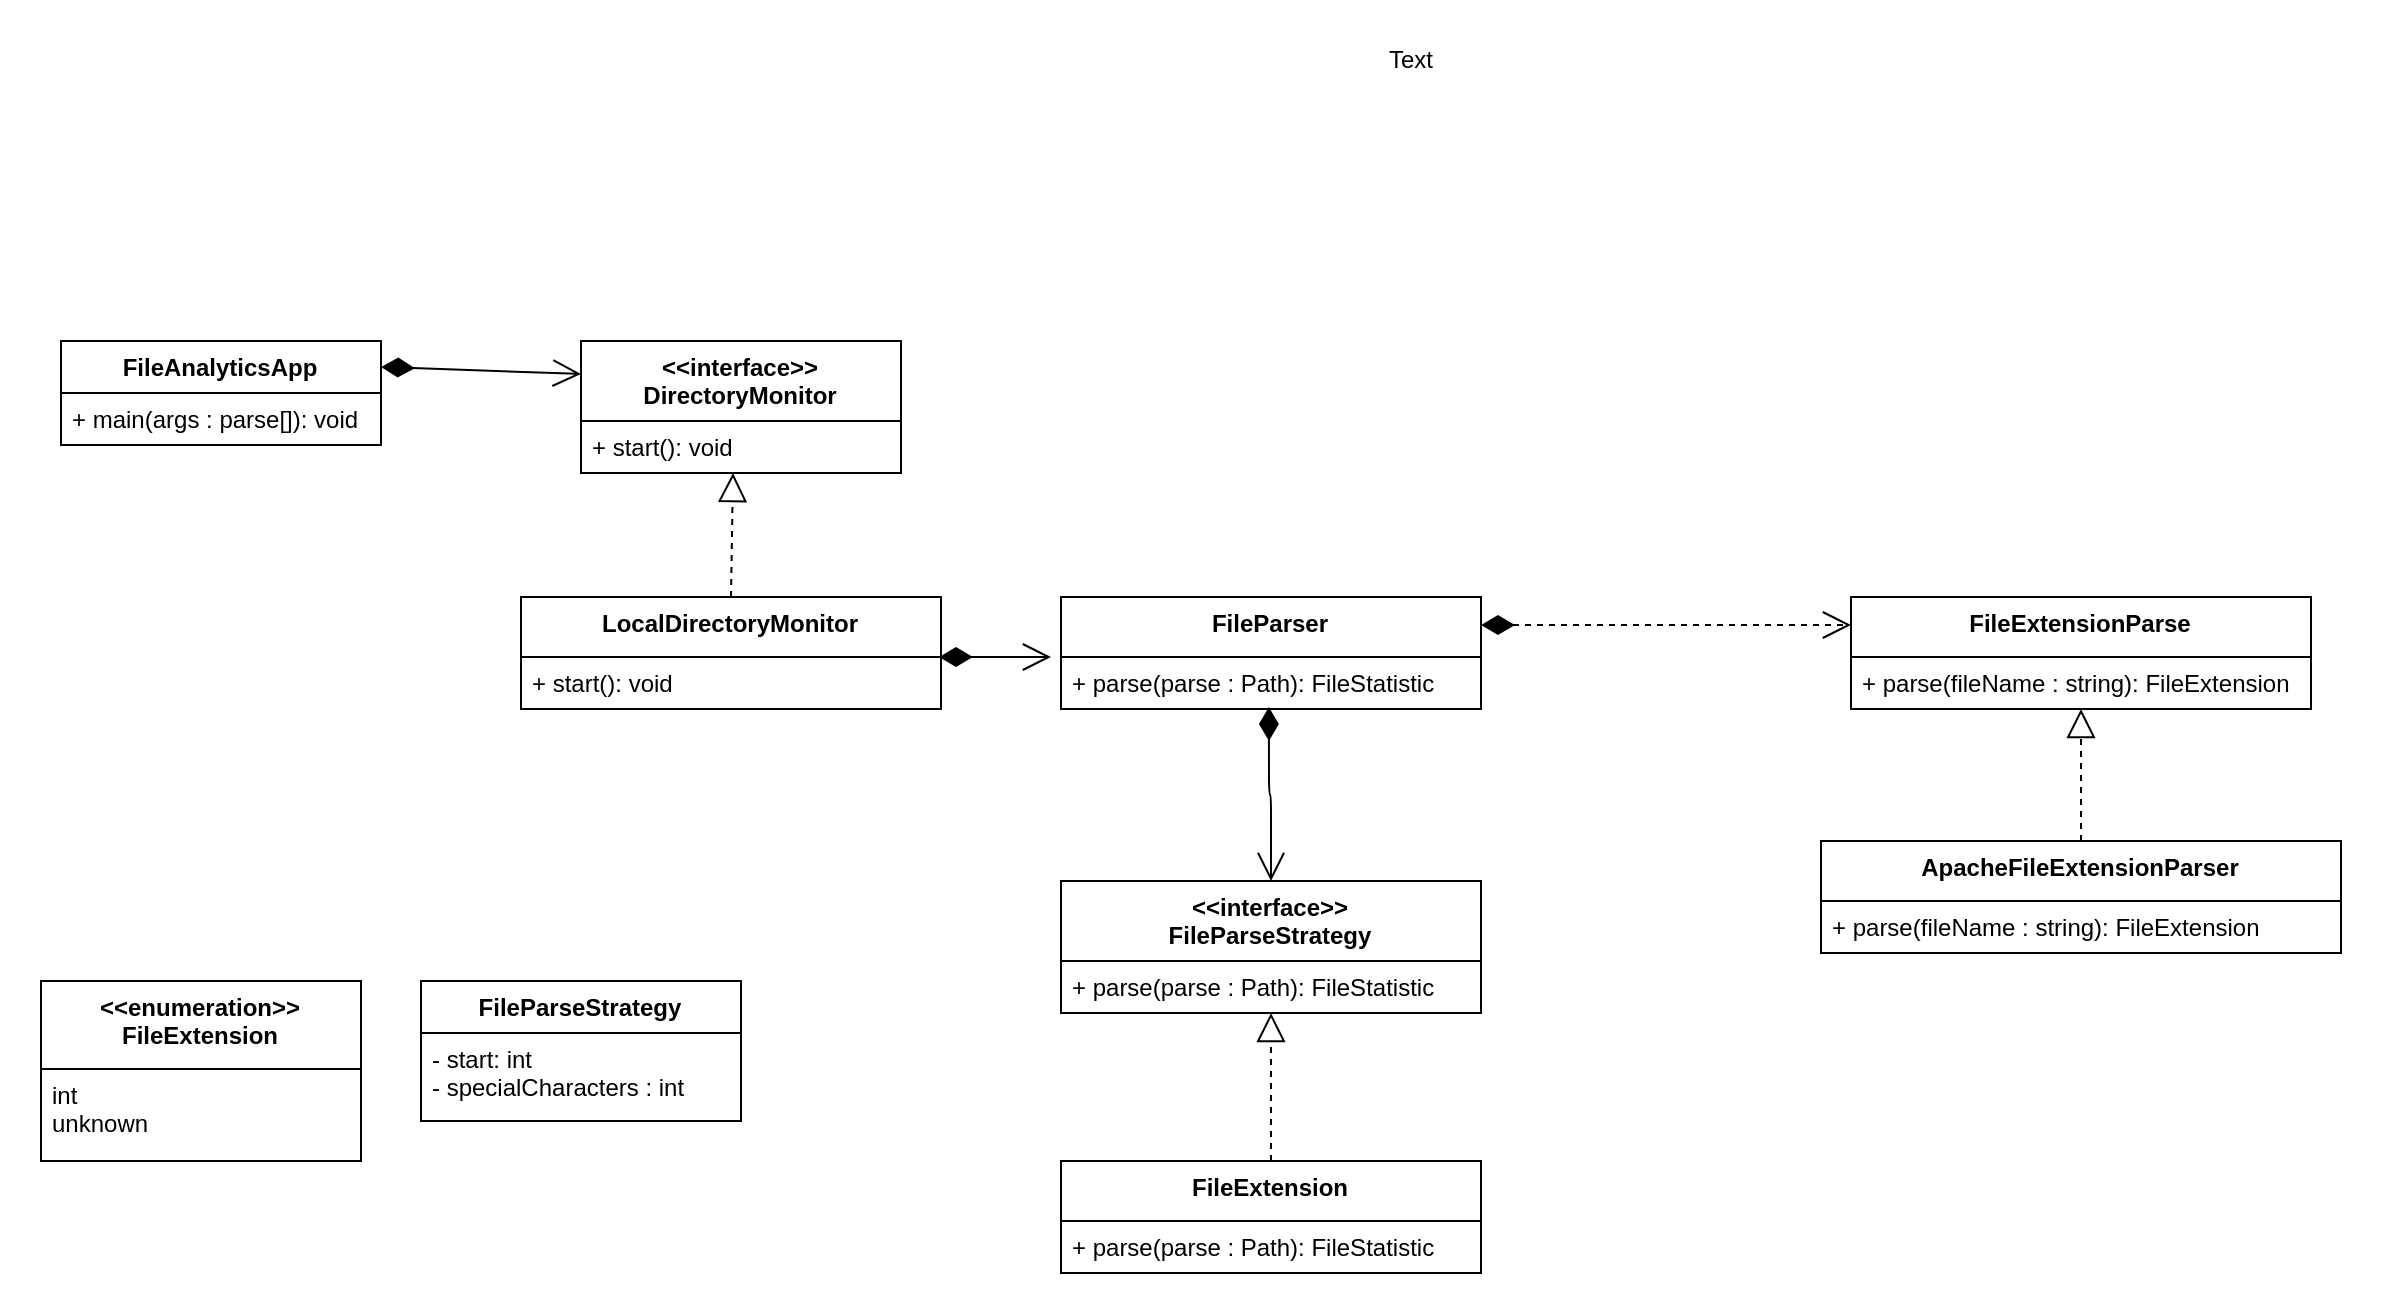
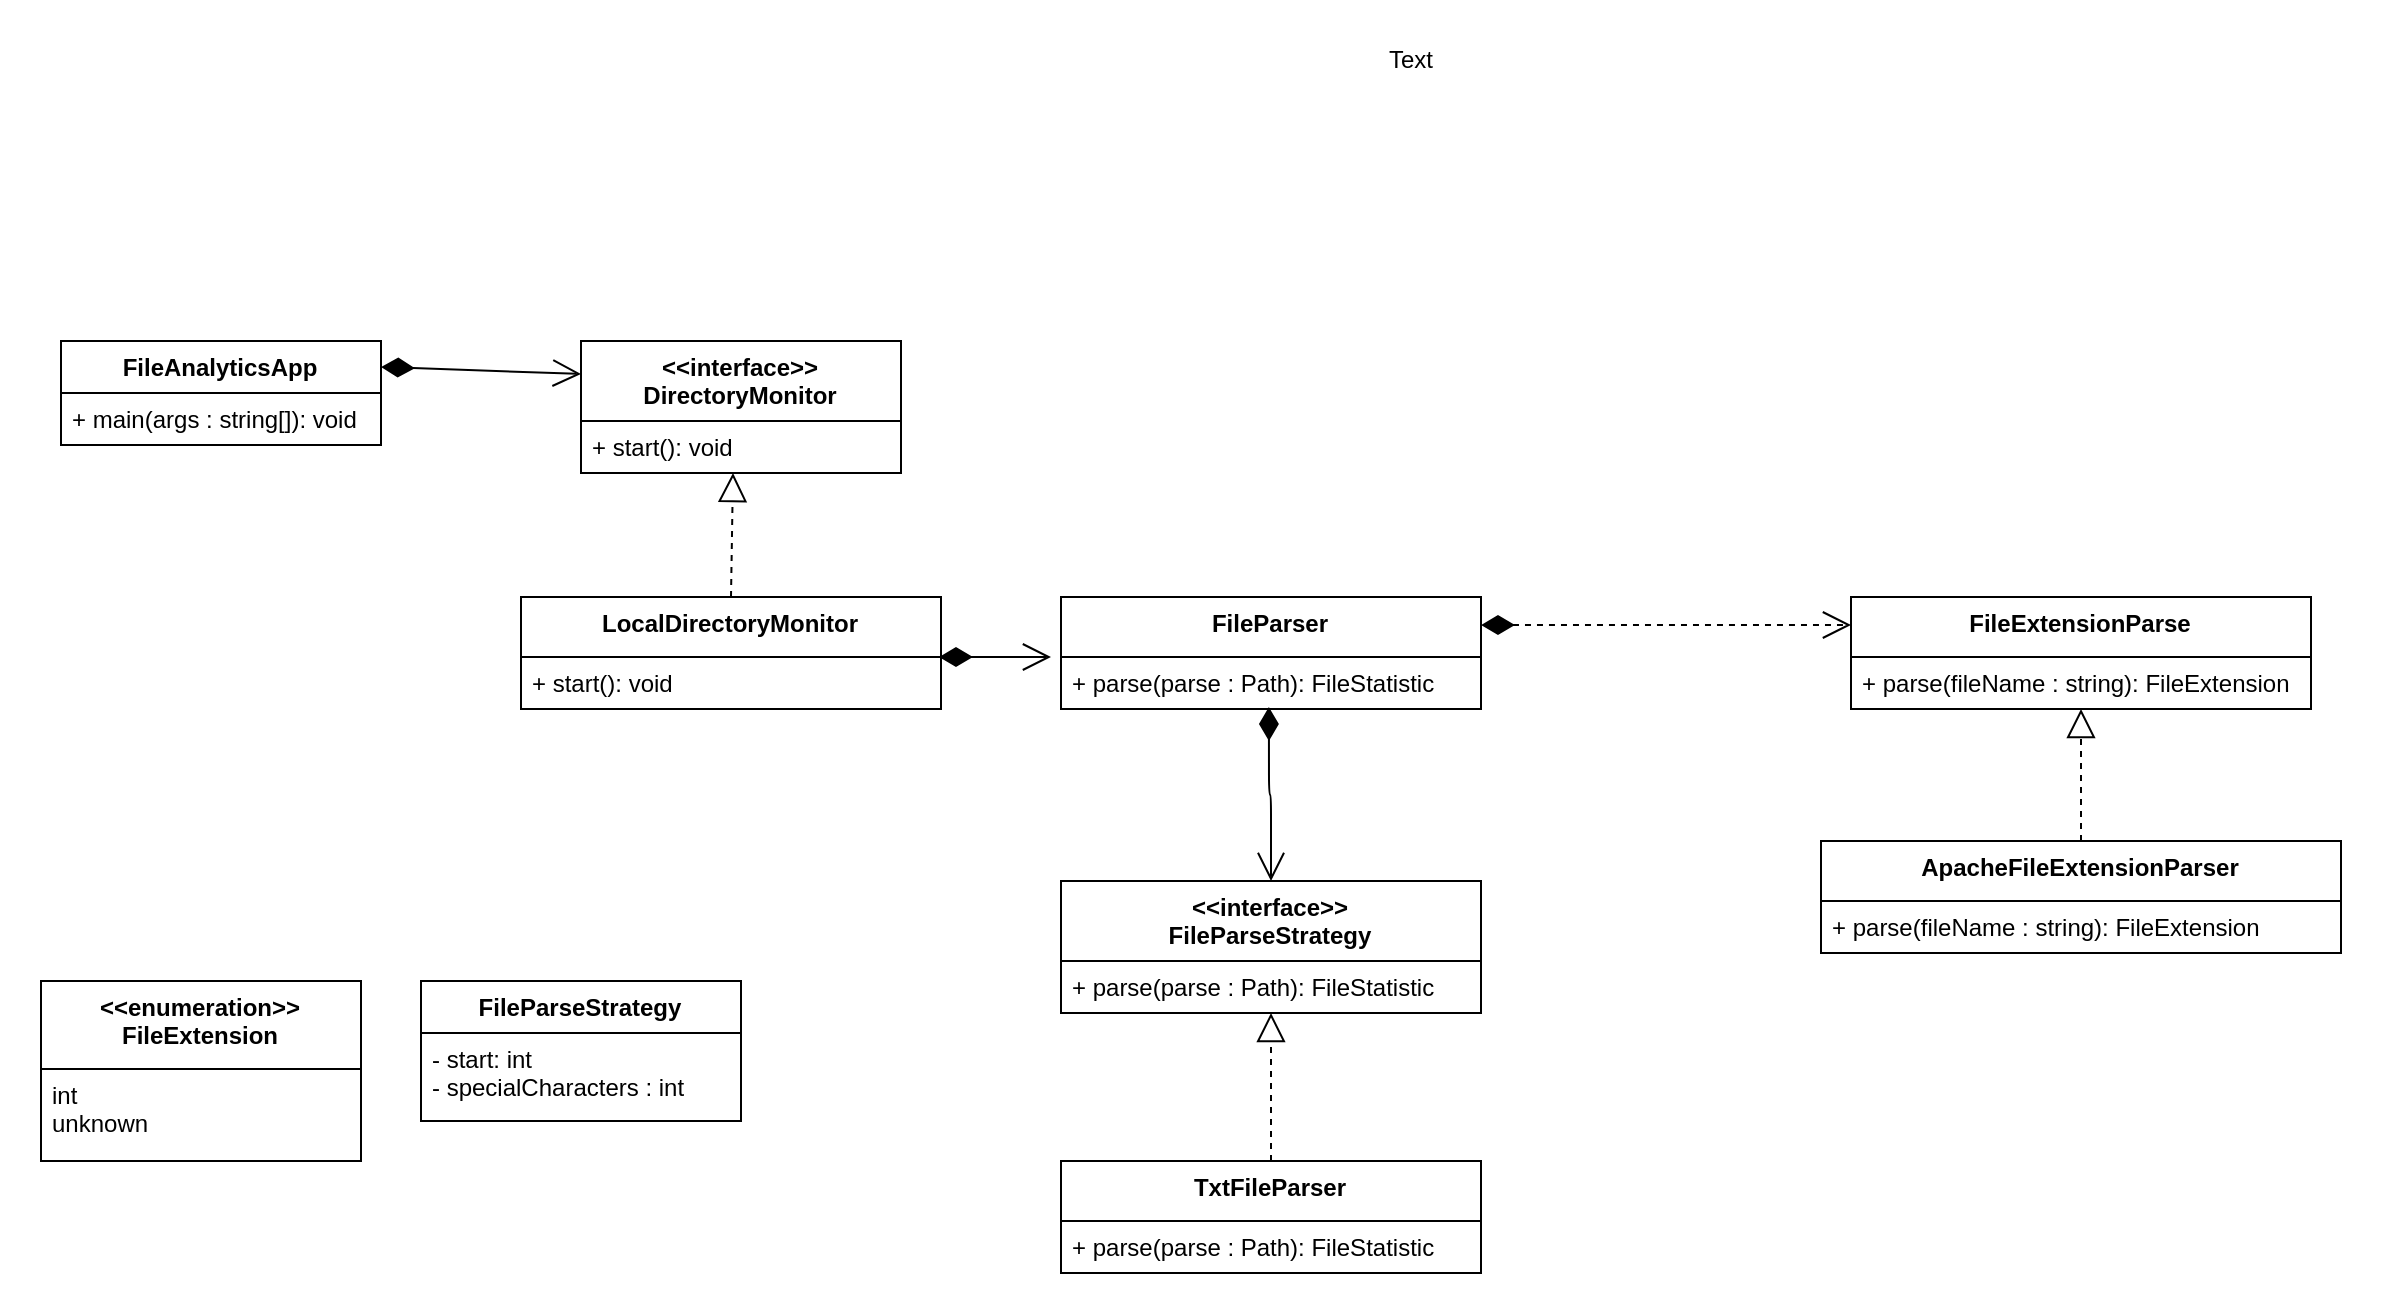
node "+ main(args : parse[]): void": label "+ main(args : parse[]): void" -> "+ main(args : string[]): void"
node "FileExtension": label "FileExtension" -> "TxtFileParser"
